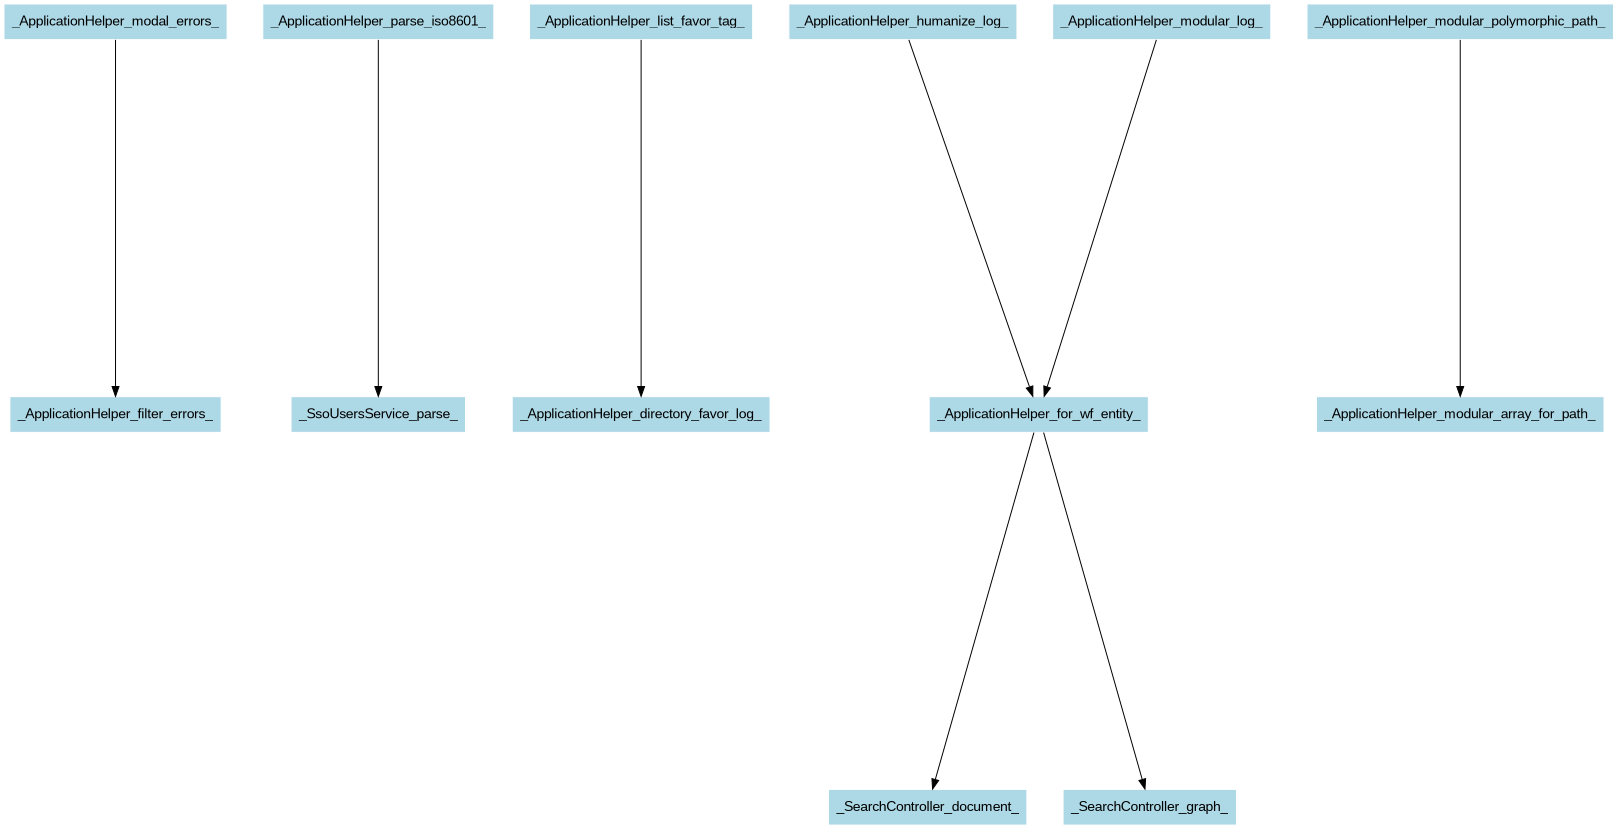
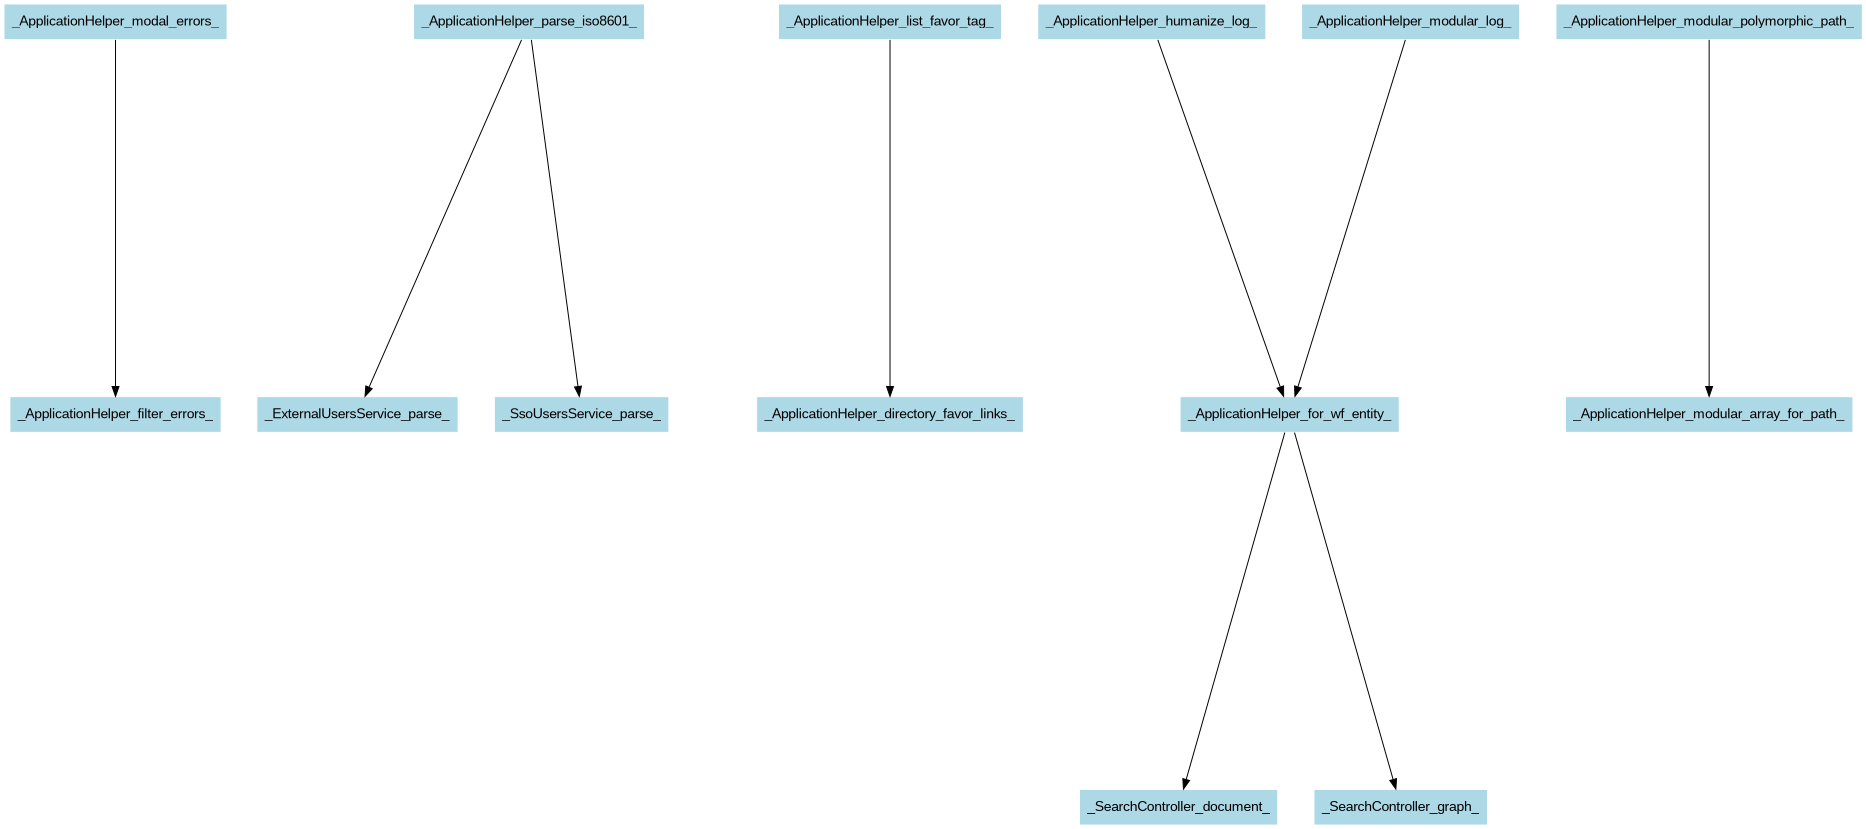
node "_ExternalUsersService_parse_": added
node "_ApplicationHelper_directory_favor_log_": label "_ApplicationHelper_directory_favor_log_" -> "_ApplicationHelper_directory_favor_links_"
